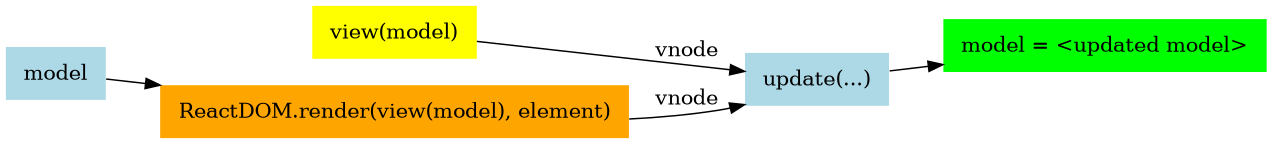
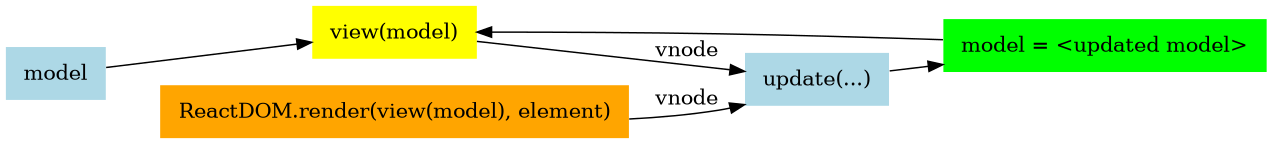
edge "model = <updated model>" -> "view(model)": added
edge "model" -> "ReactDOM.render(view(model), element)": now "model" -> "view(model)"
